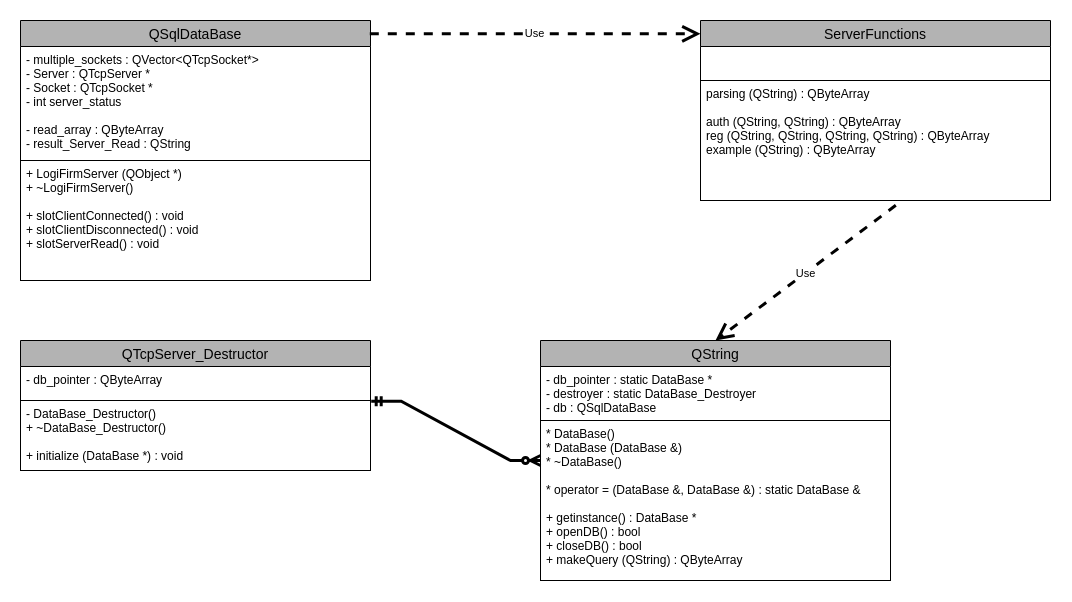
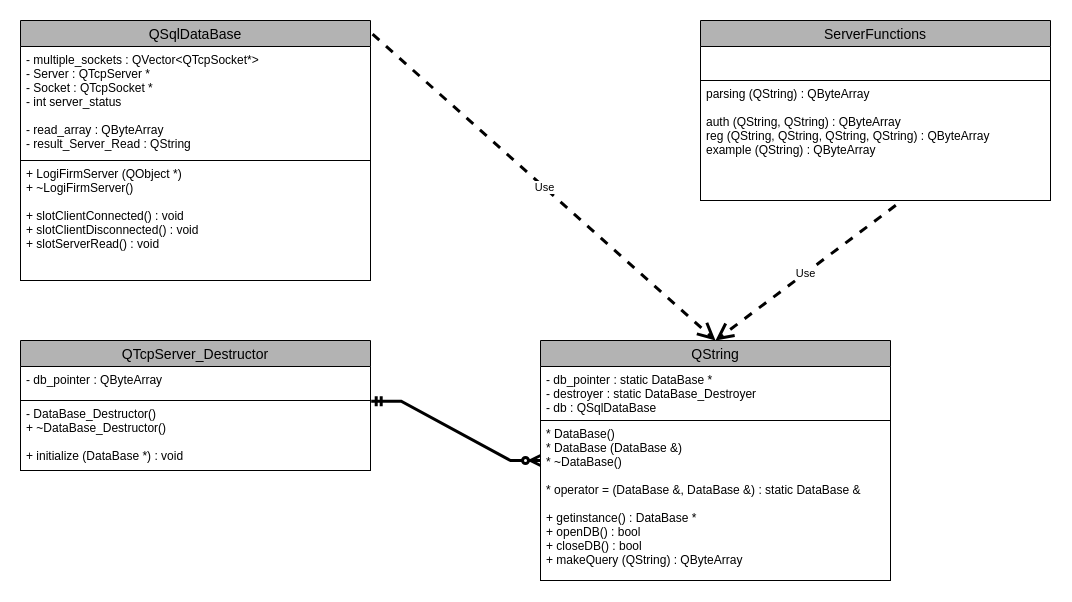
edge "QSqlDataBase" -> "ServerFunctions": removed, label "Use"
edge "QSqlDataBase" -> "QString": added, label "Use"
